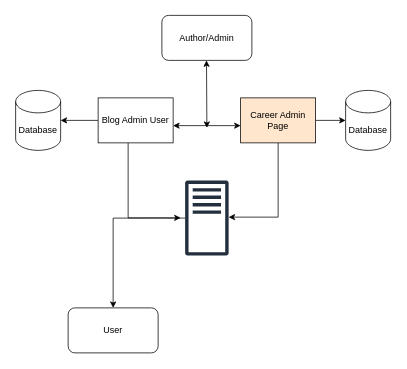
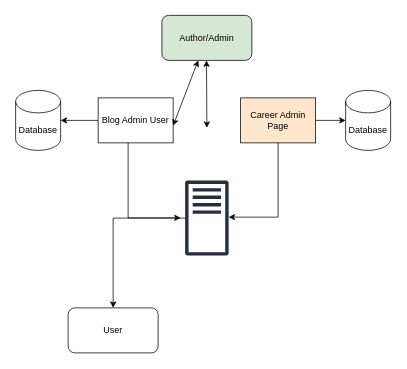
node "Author/Admin": fillcolor #ffffff -> #d5e8d4
edge "Blog Admin User" -- "Career Admin Page": now "Blog Admin User" -- "Author/Admin"
